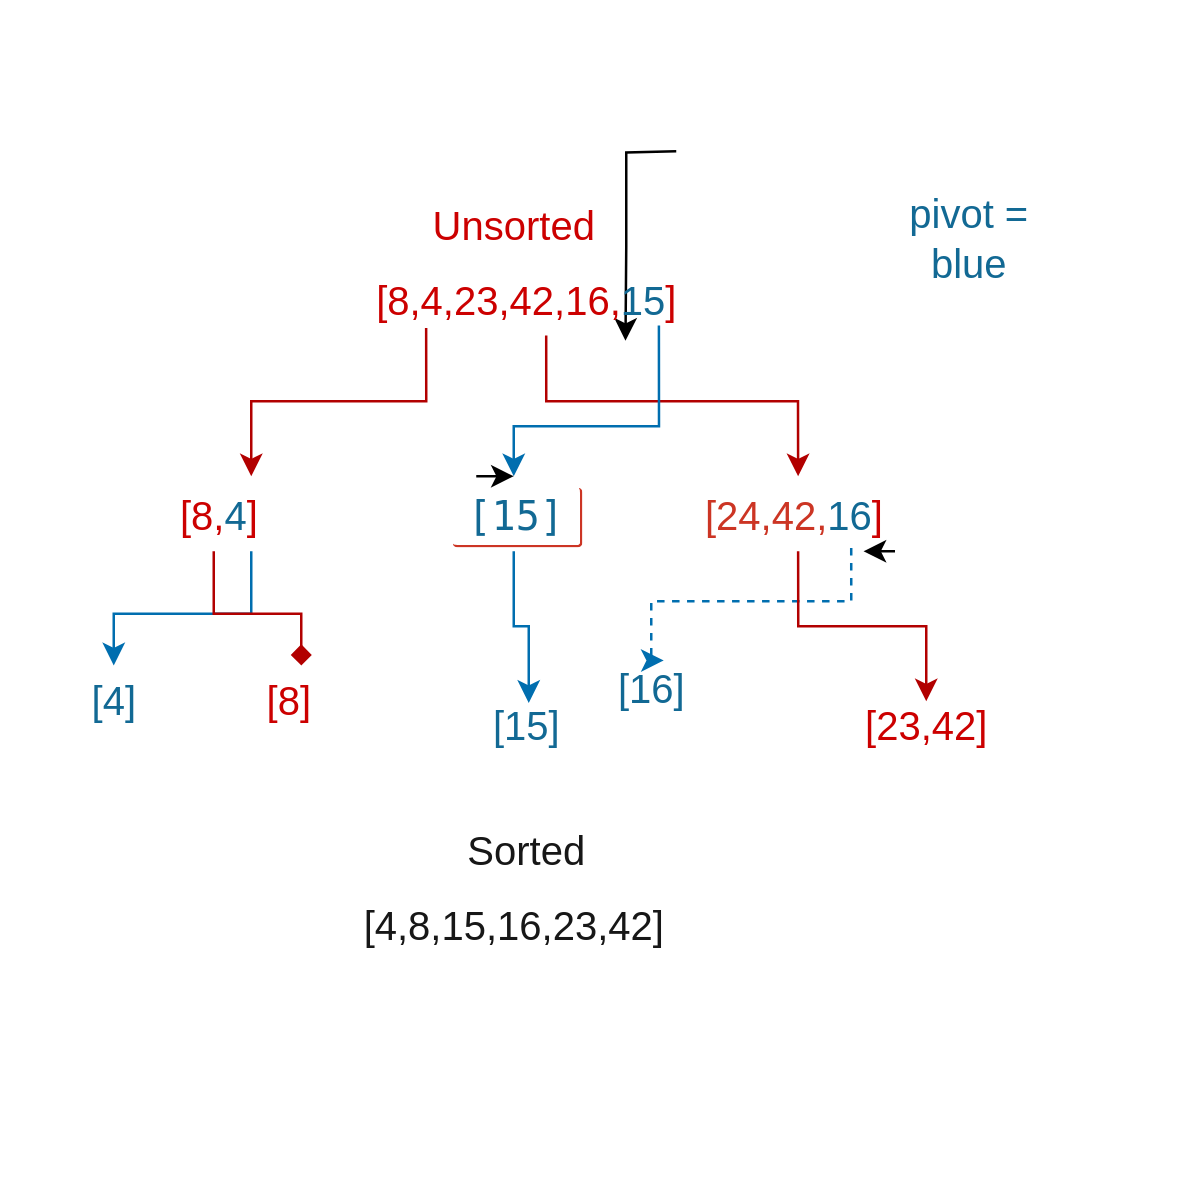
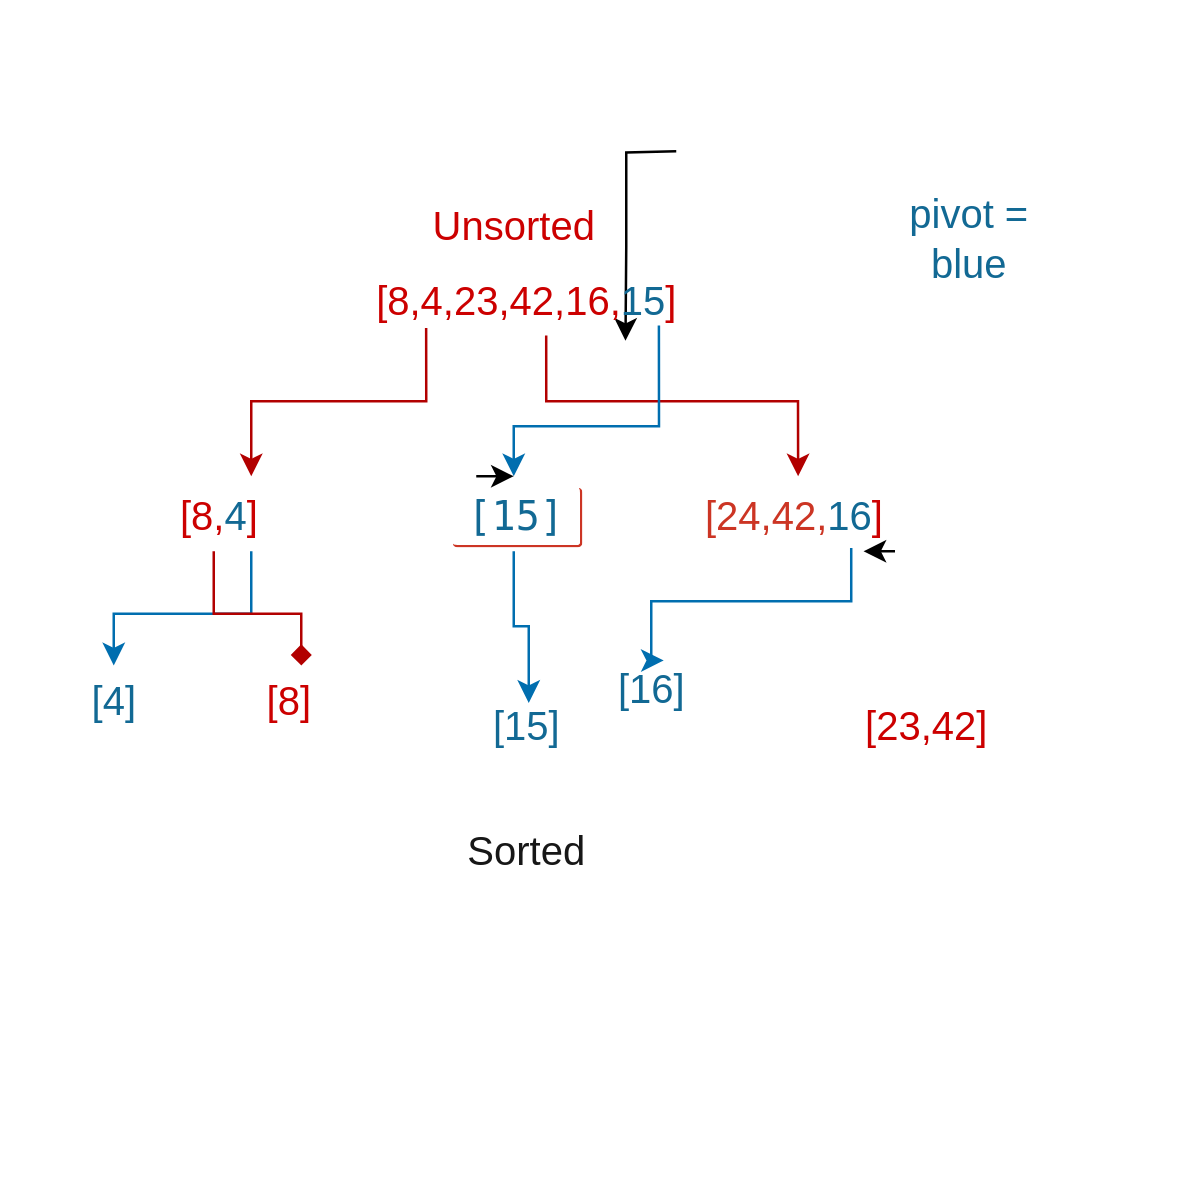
edge "[24,42,16]" -> "[16]": style dashed -> solid
edge "[24,42,16]" -> "[23,42]": removed
node "[4,8,15,16,23,42]": removed
